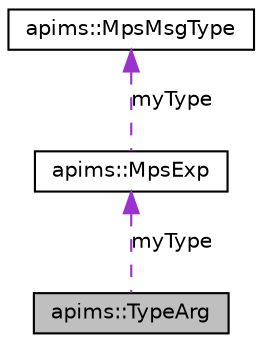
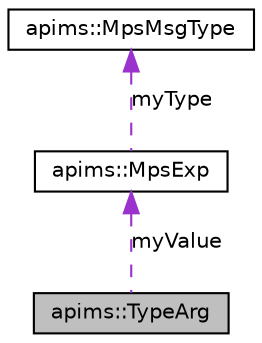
edge "apims::TypeArg" -> "apims::MpsExp": label "myType" -> "myValue"
